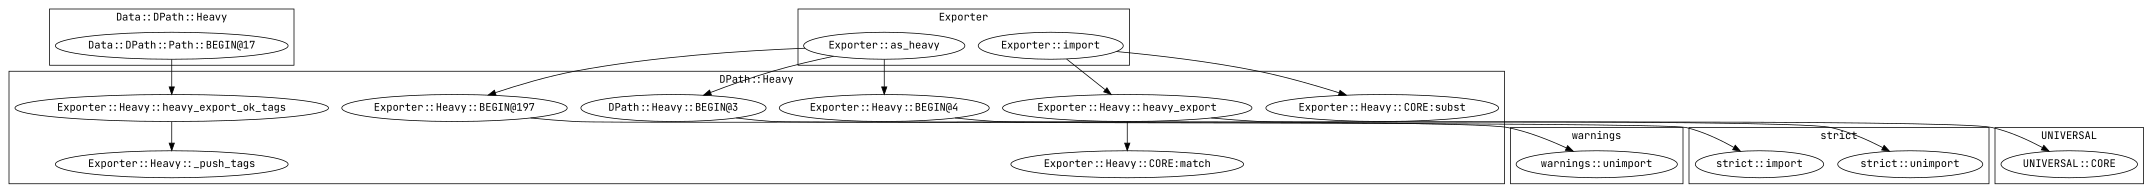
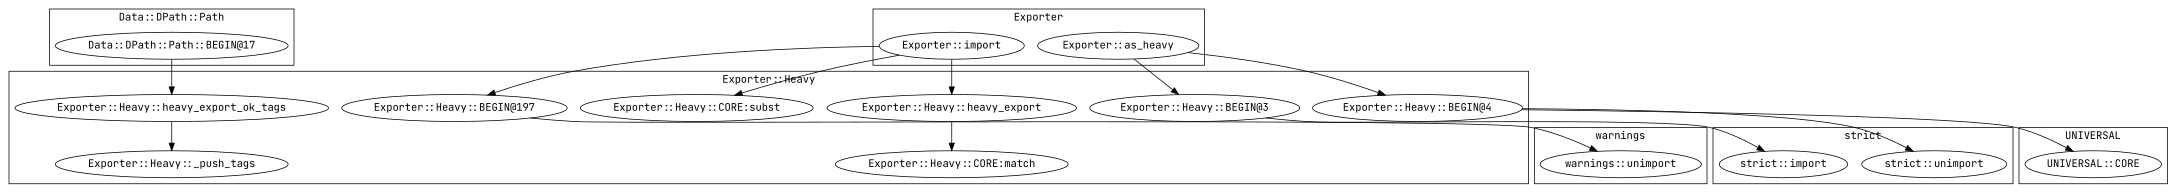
cluster "Data::DPath::Heavy": label "Data::DPath::Heavy" -> "Data::DPath::Path"
edge "Exporter::as_heavy" -> "Exporter::Heavy::BEGIN@197": now "Exporter::import" -> "Exporter::Heavy::BEGIN@197"
cluster "DPath::Heavy": label "DPath::Heavy" -> "Exporter::Heavy"
node "DPath::Heavy::BEGIN@3": label "DPath::Heavy::BEGIN@3" -> "Exporter::Heavy::BEGIN@3"
edge "Exporter::Heavy::heavy_export" -> "UNIVERSAL::CORE": now "Exporter::Heavy::BEGIN@4" -> "UNIVERSAL::CORE"
